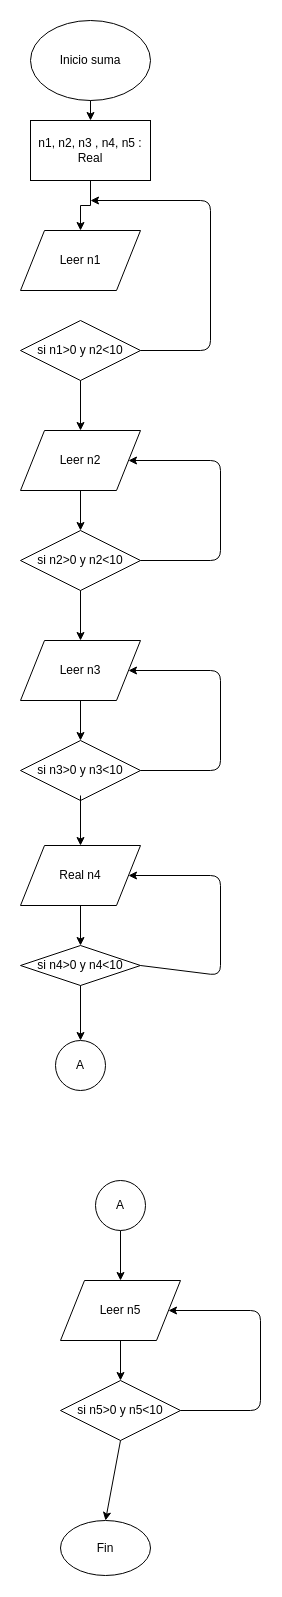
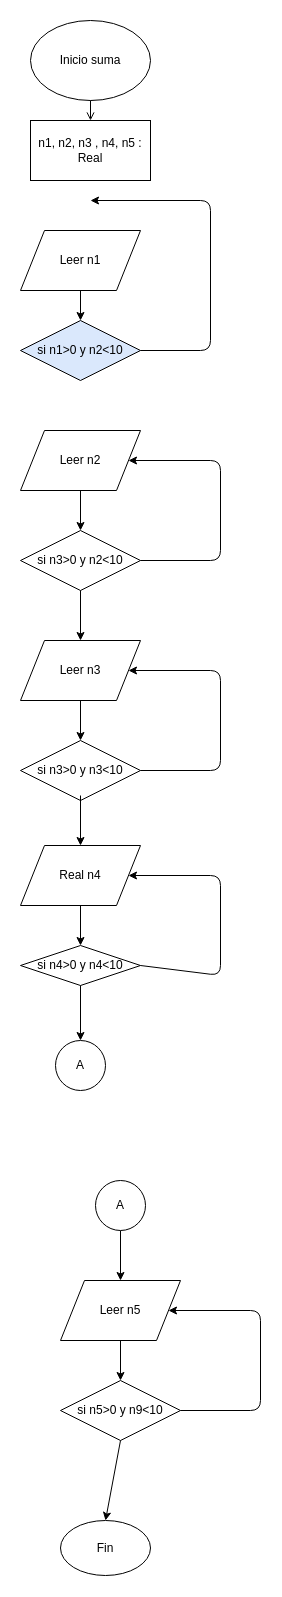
edge "Inicio suma" -> "n1, n2, n3 , n4, n5 : Real": arrowhead classic -> open
edge "n1, n2, n3 , n4, n5 : Real" -> "Leer n1": removed
edge "Leer n1" -> "si n1>0 y n2<10": added
node "si n1>0 y n2<10": fillcolor #ffffff -> #dae8fc
edge "si n1>0 y n2<10" -> "Leer n2": removed
node "si n2>0 y n2<10": label "si n2>0 y n2<10" -> "si n3>0 y n2<10"
node "si n5>0 y n5<10": label "si n5>0 y n5<10" -> "si n5>0 y n9<10"
